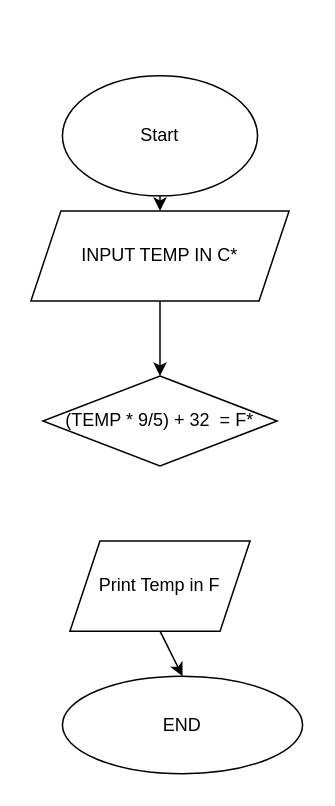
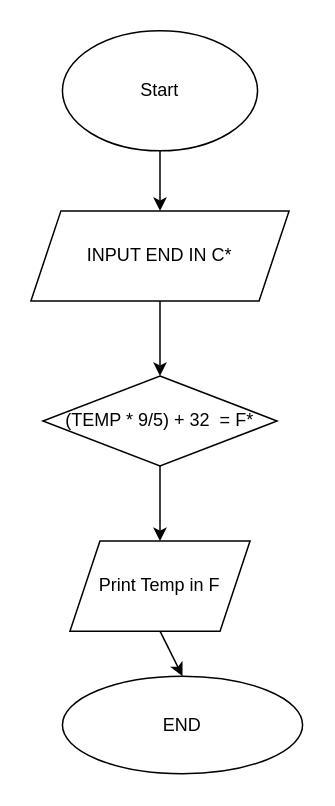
node "Start": moved (160, 136) -> (160, 91)
node "INPUT TEMP IN C*": label "INPUT TEMP IN C*" -> "INPUT END IN C*"
edge "(TEMP * 9/5) + 32 = F*" -> "Print Temp in F": added
